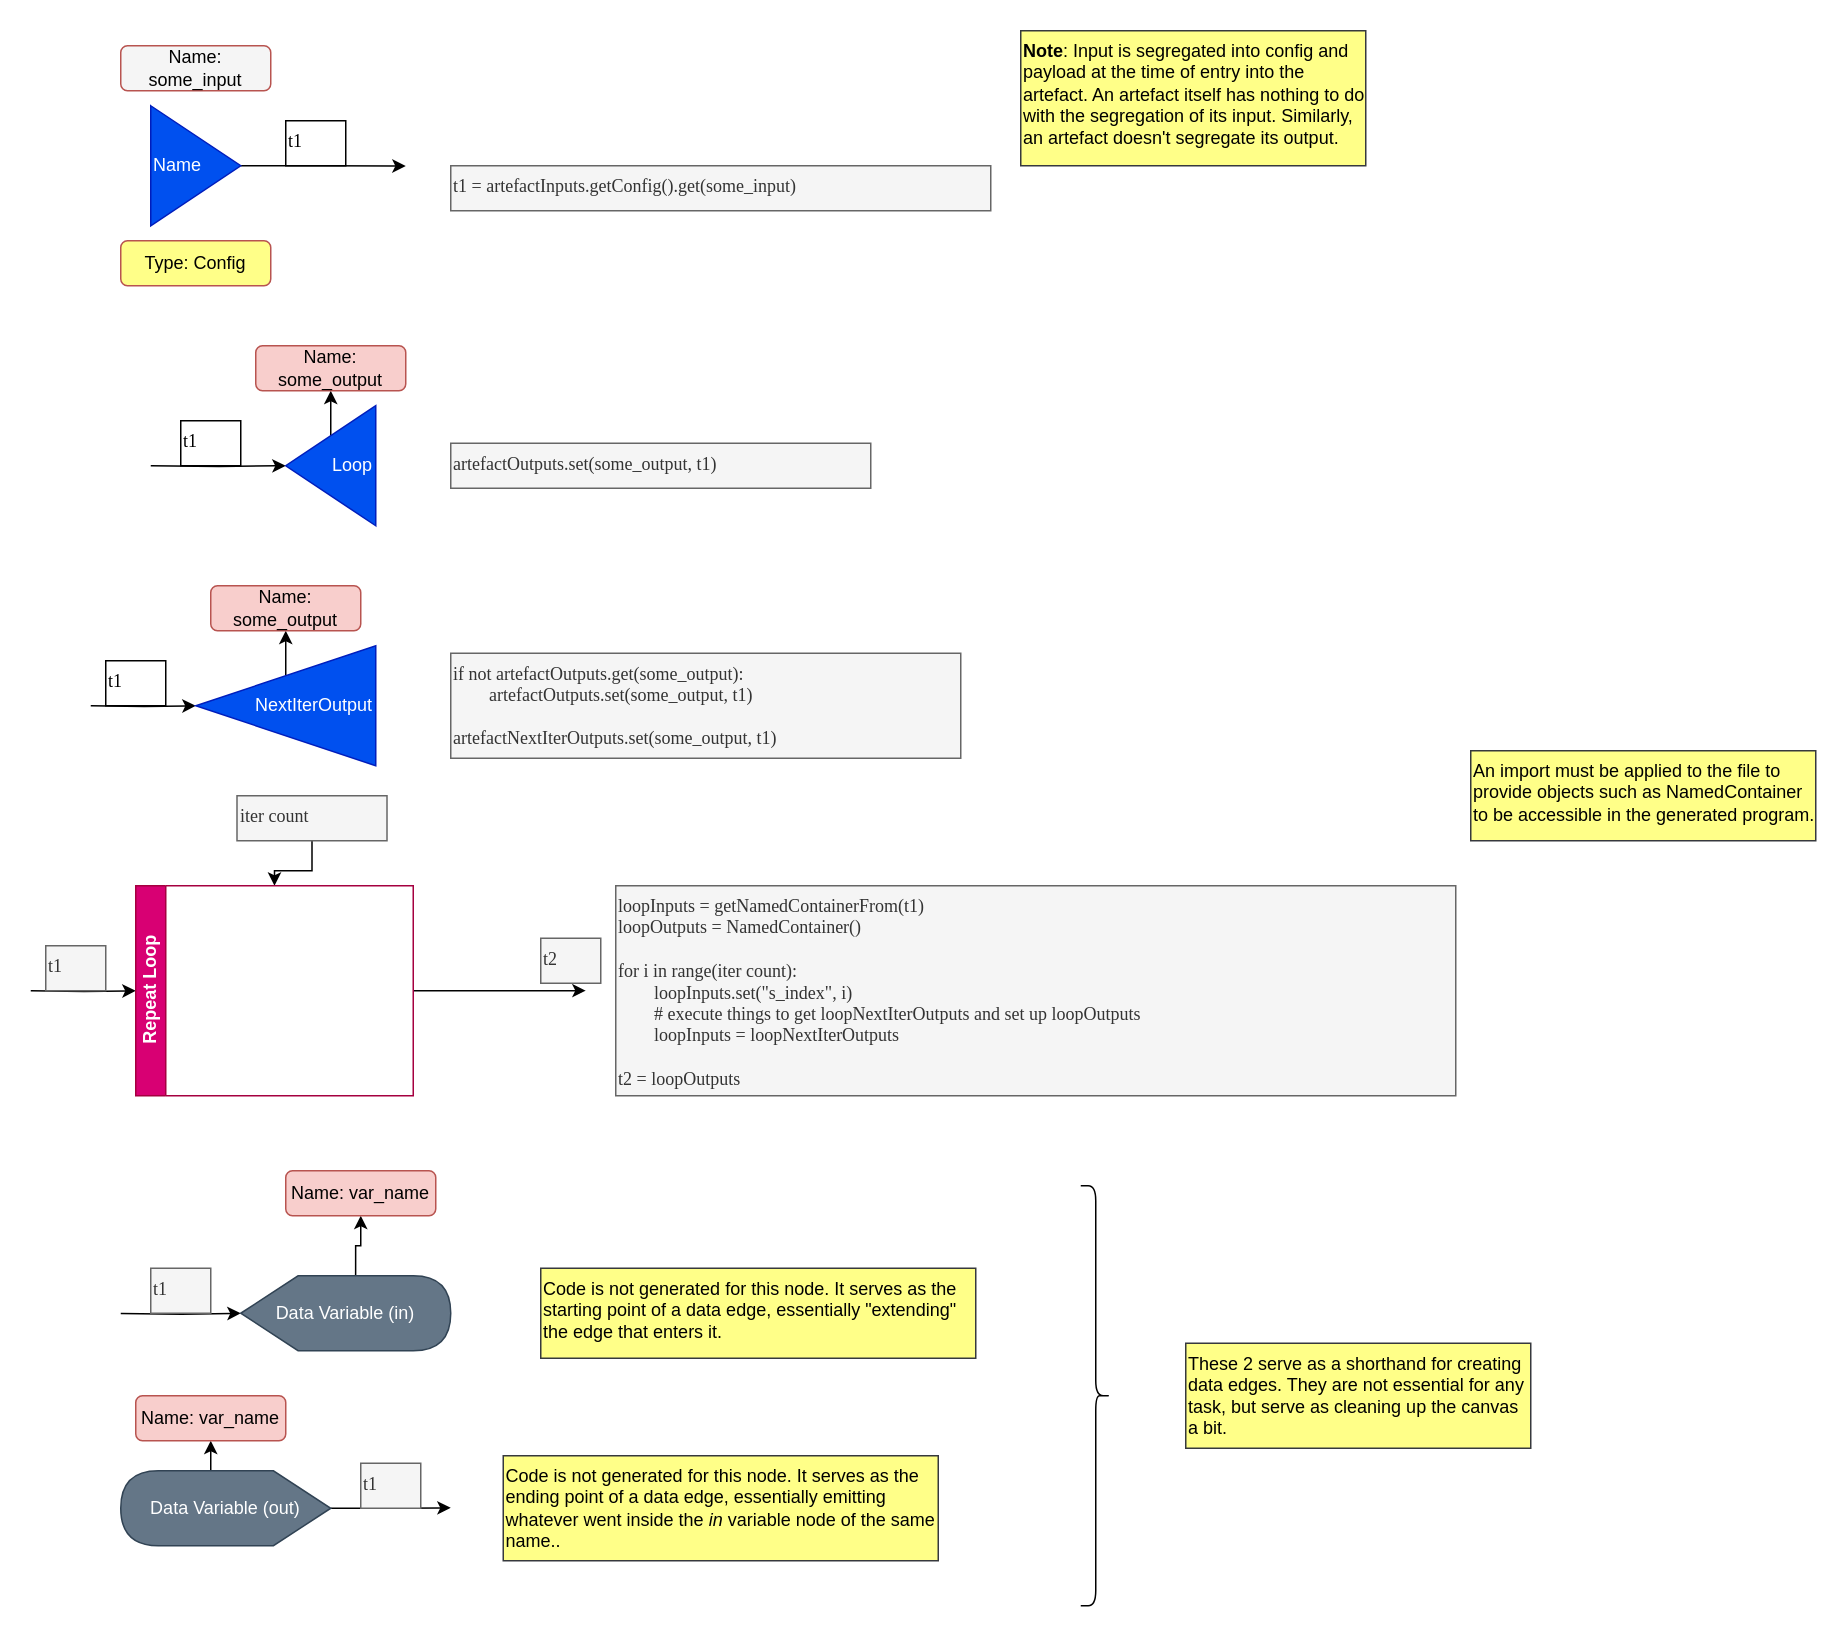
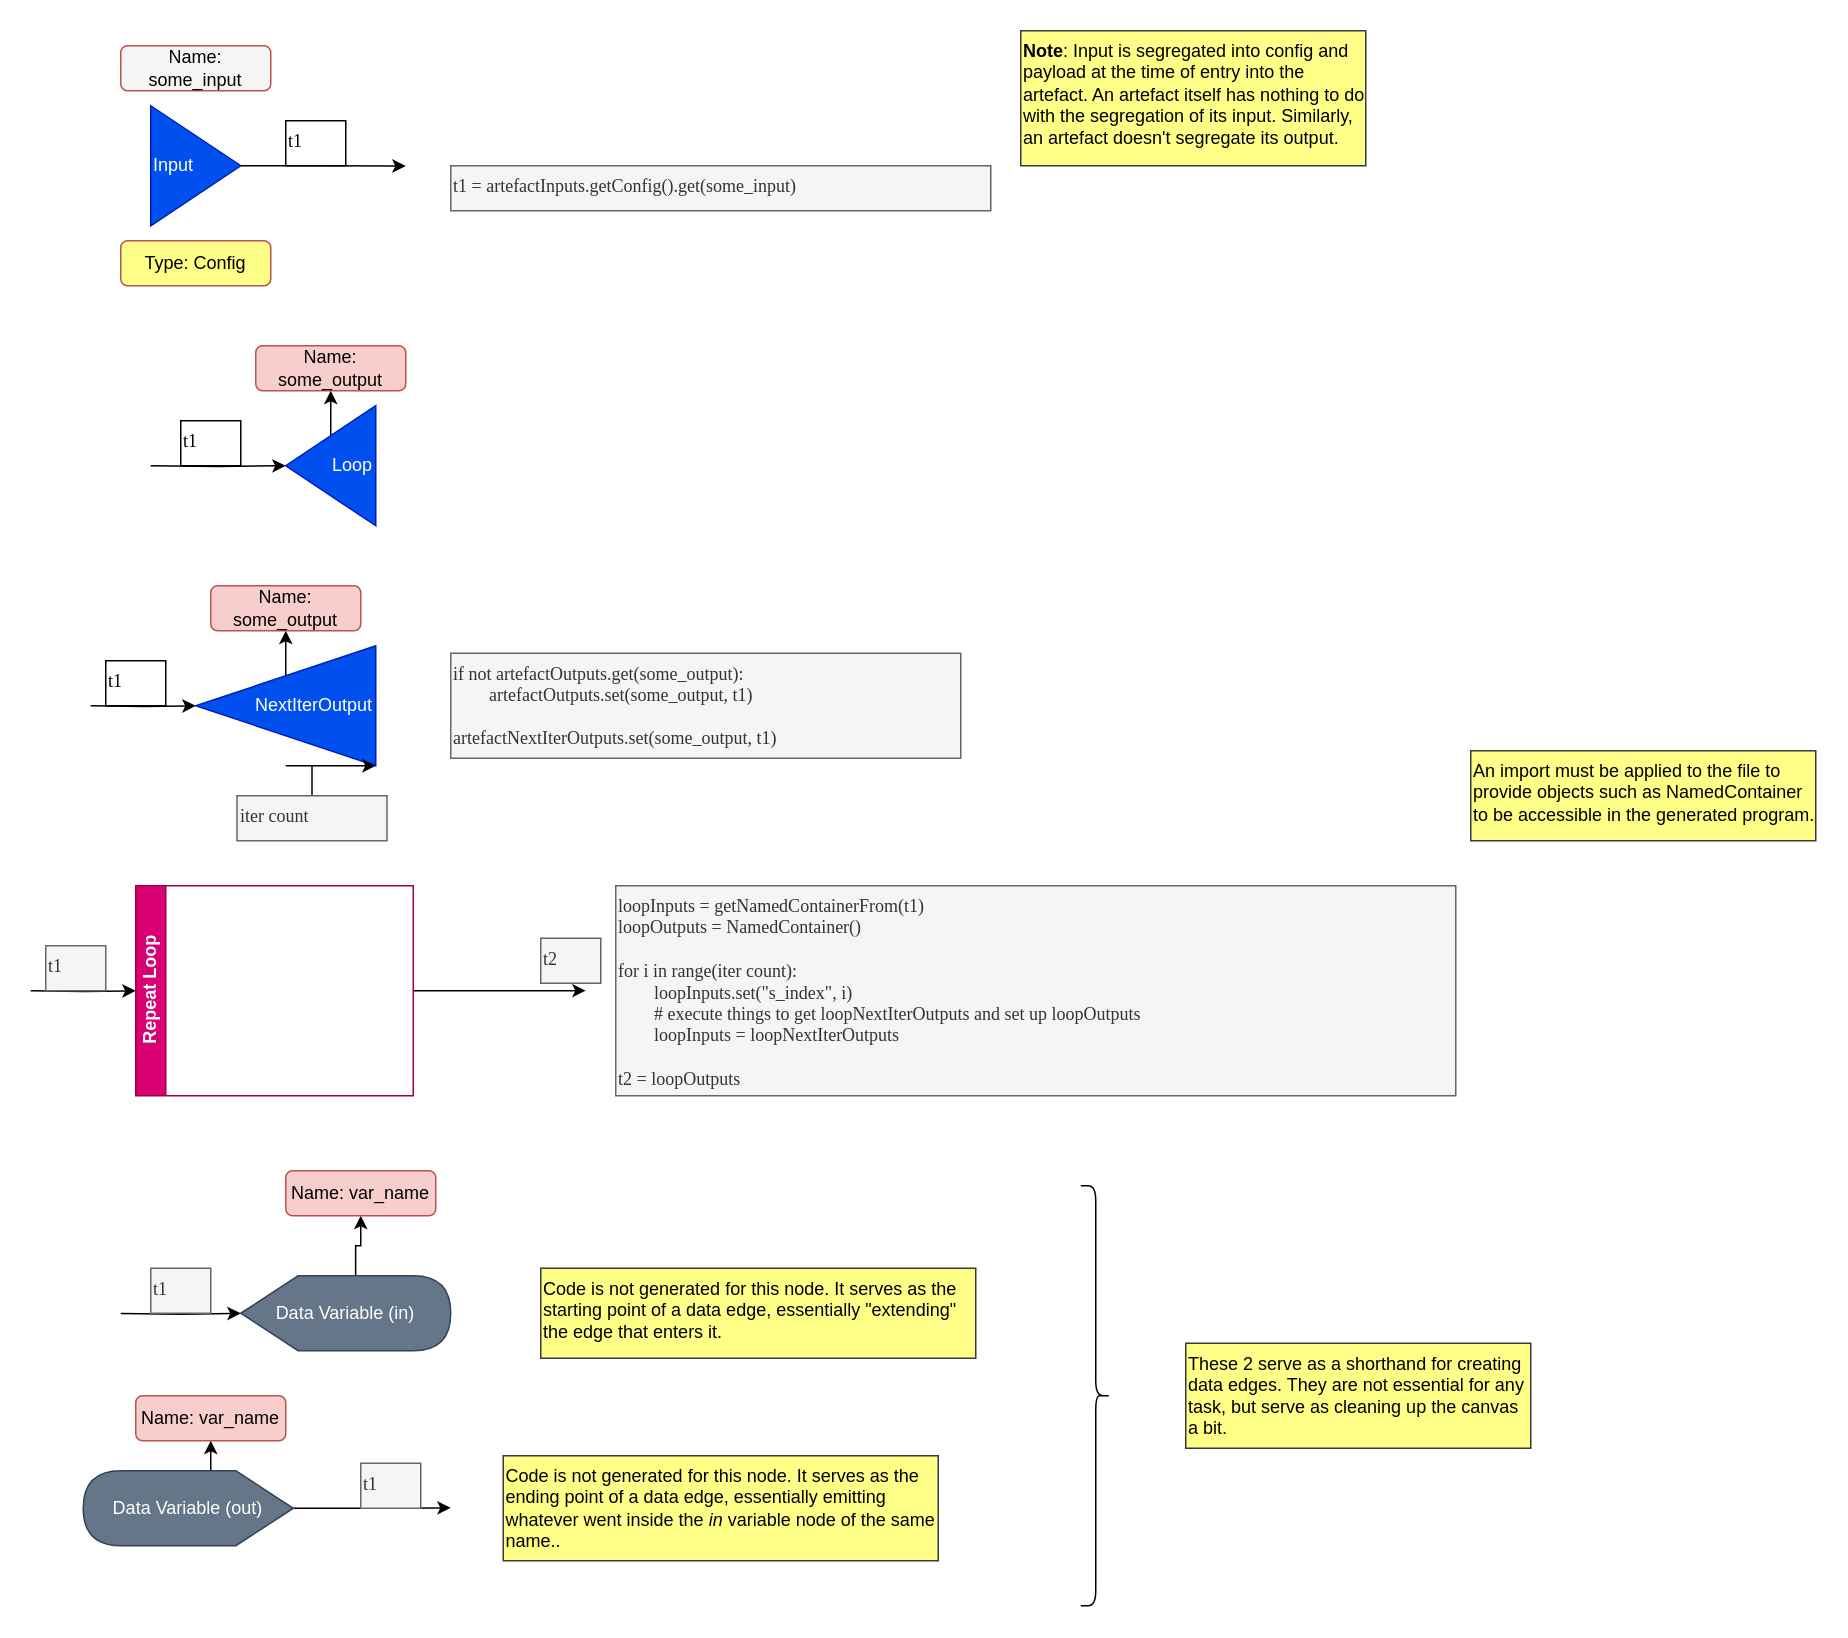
node "Name": label "Name" -> "Input"
node "artefactOutputs.set(some_output, t1)": removed
edge "iter count" -> "Repeat Loop": now "iter count" -> "NextIterOutput"
node "Data Variable (out)": moved (226, 1508) -> (188, 1508)
